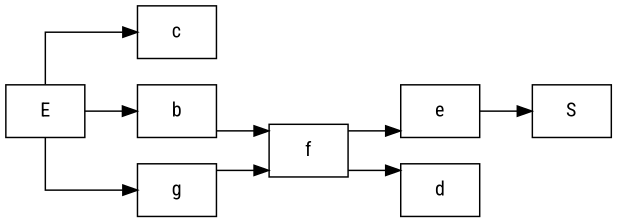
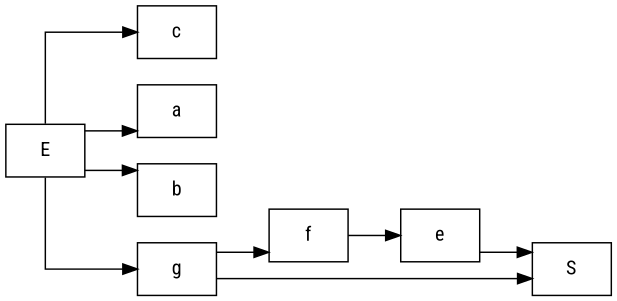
node "a": added
edge "b" -> "f": removed
node "d": removed
edge "g" -> "S": added
